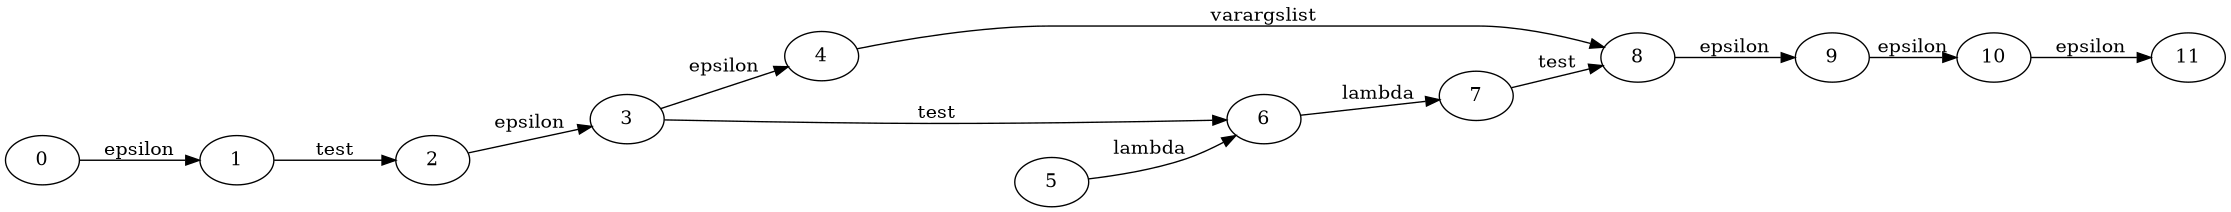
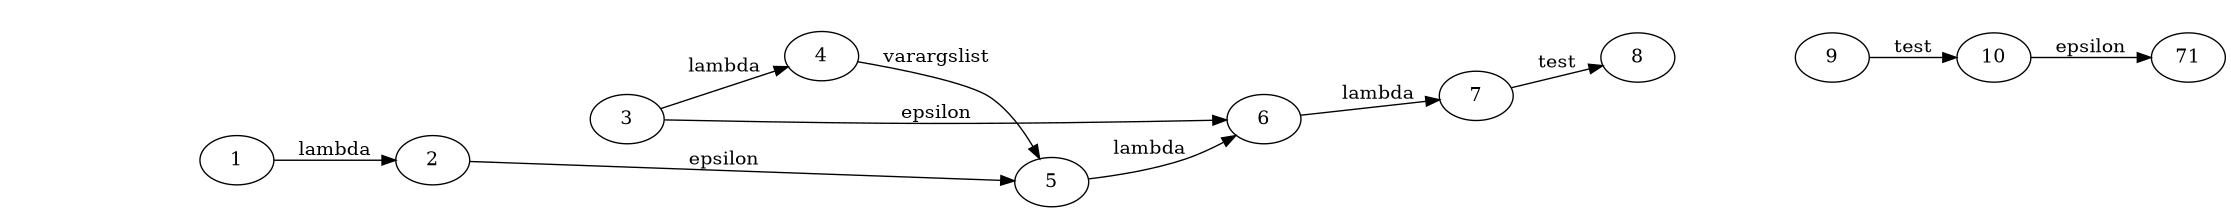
edge "4" -> "8": now "4" -> "5"
edge "9" -> "10": label "epsilon" -> "test"
edge "8" -> "9": removed, label "epsilon"
node "11": label "11" -> "71"
edge "3" -> "4": label "epsilon" -> "lambda"
edge "3" -> "6": label "test" -> "epsilon"
edge "2" -> "3": now "2" -> "5"
edge "1" -> "2": label "test" -> "lambda"
node "0": removed
